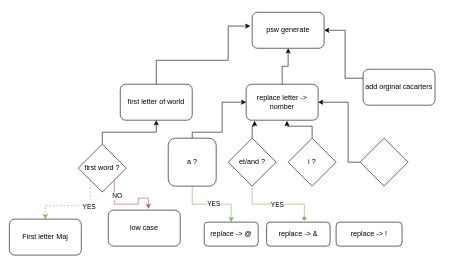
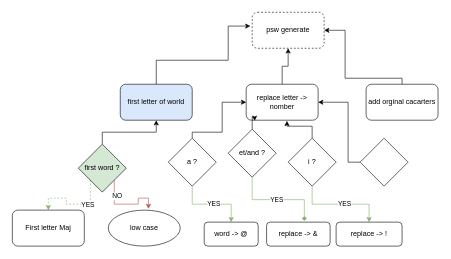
node "psw generate": style solid -> dashed
node "add orginal cacarters": moved (399, 87) -> (402, 102)
node "first letter of world": fillcolor #ffffff -> #dae8fc
node "a ?": shape rounded rectangle -> diamond
node "et/and ?": moved (252, 162) -> (252, 153)
node "first word ?": fillcolor #ffffff -> #d5e8d4
edge "i ?" -> "replace -> !": added, label "YES"
node "low case": shape rounded rectangle -> ellipse
node "replace -> @": label "replace -> @" -> "word -> @"
node "First letter Maj": moved (45, 237) -> (48, 228)
